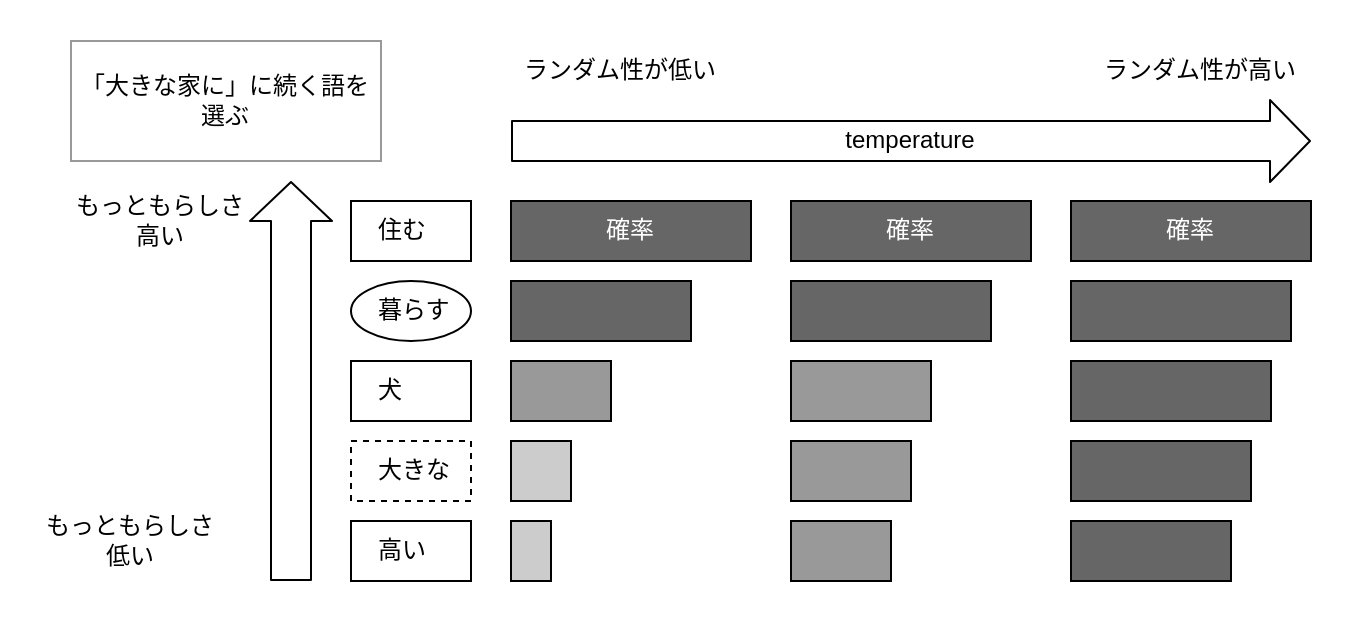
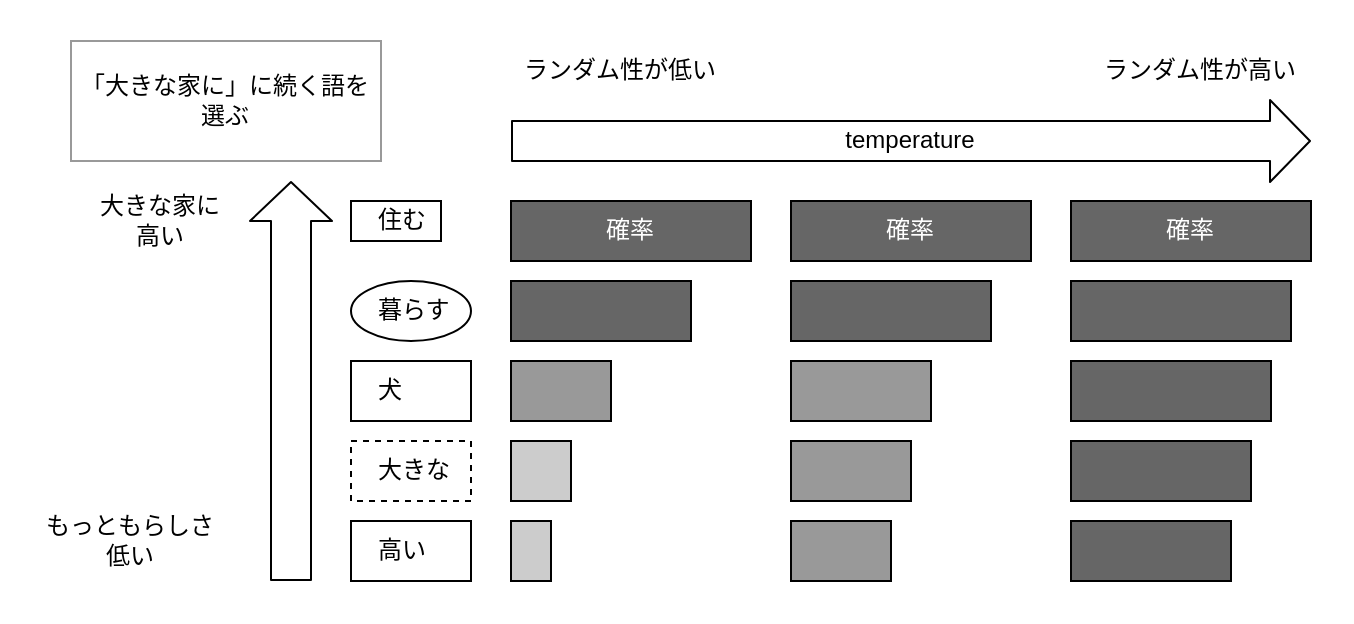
node "もっともらしさ 高い": label "もっともらしさ 高い" -> "大きな家に 高い"
node "住む": size 120x60 -> 90x40
